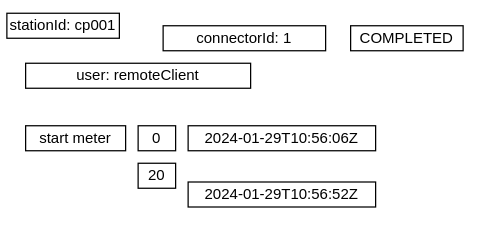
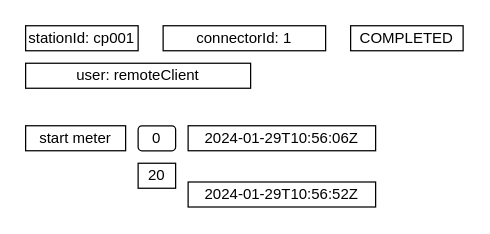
node "stationId: cp001": moved (63, 26) -> (82, 38)
node "0": shape rectangle -> rounded rectangle
